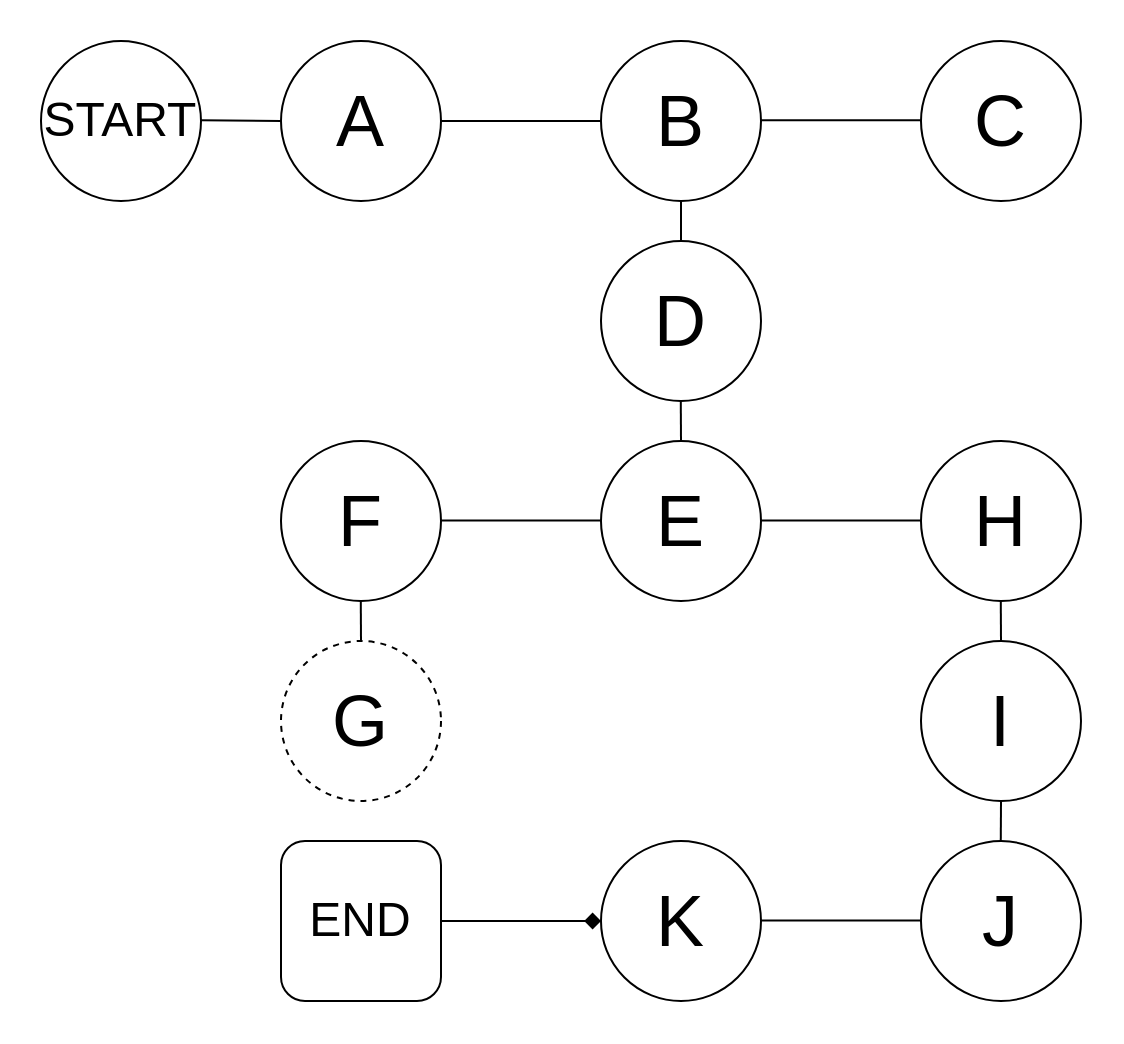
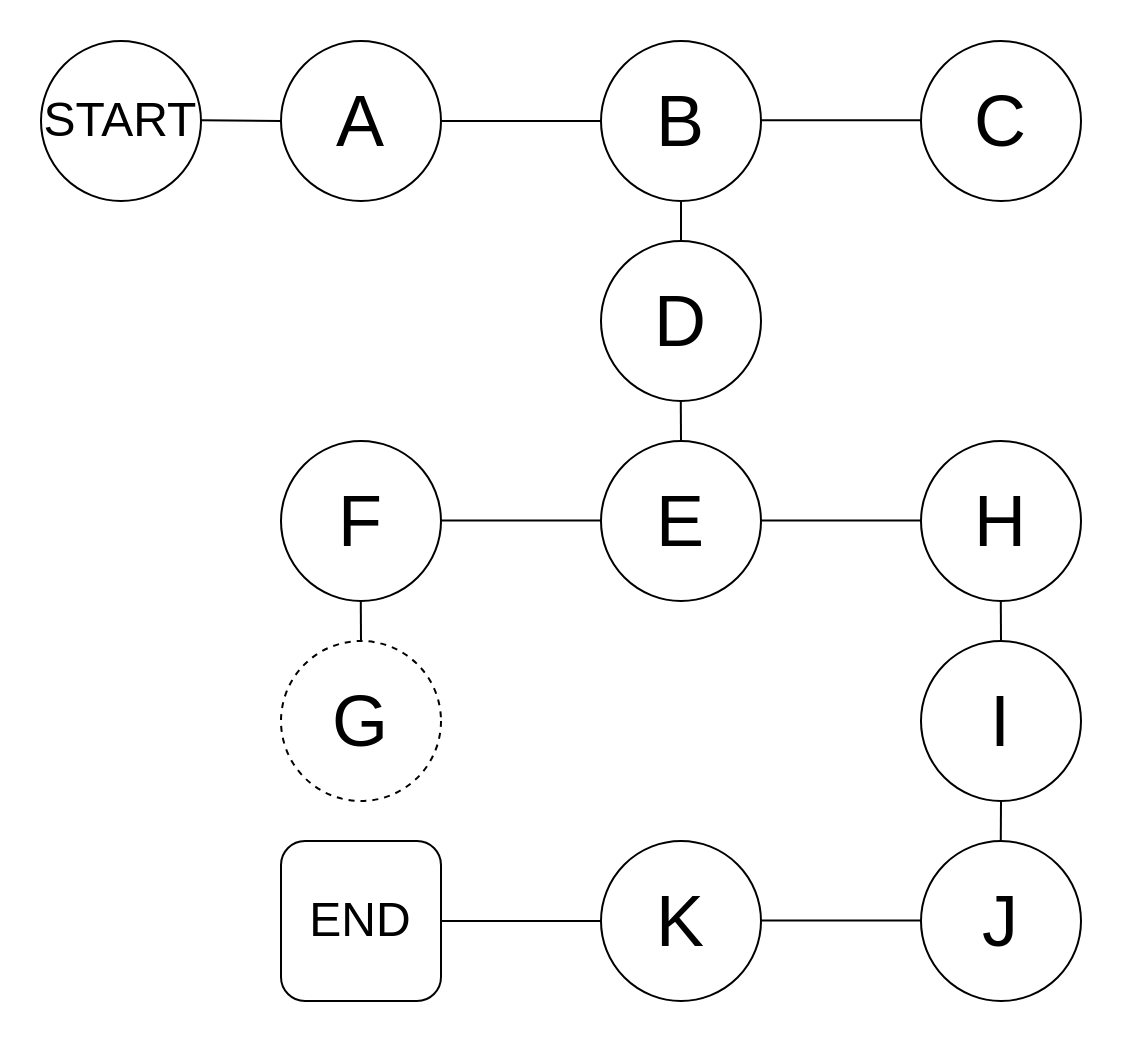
edge "END" -> "K": arrowhead diamond -> none
